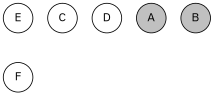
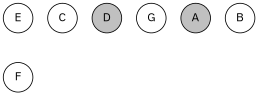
node "D": fillcolor white -> gray
node "G": added
node "B": fillcolor gray -> white
